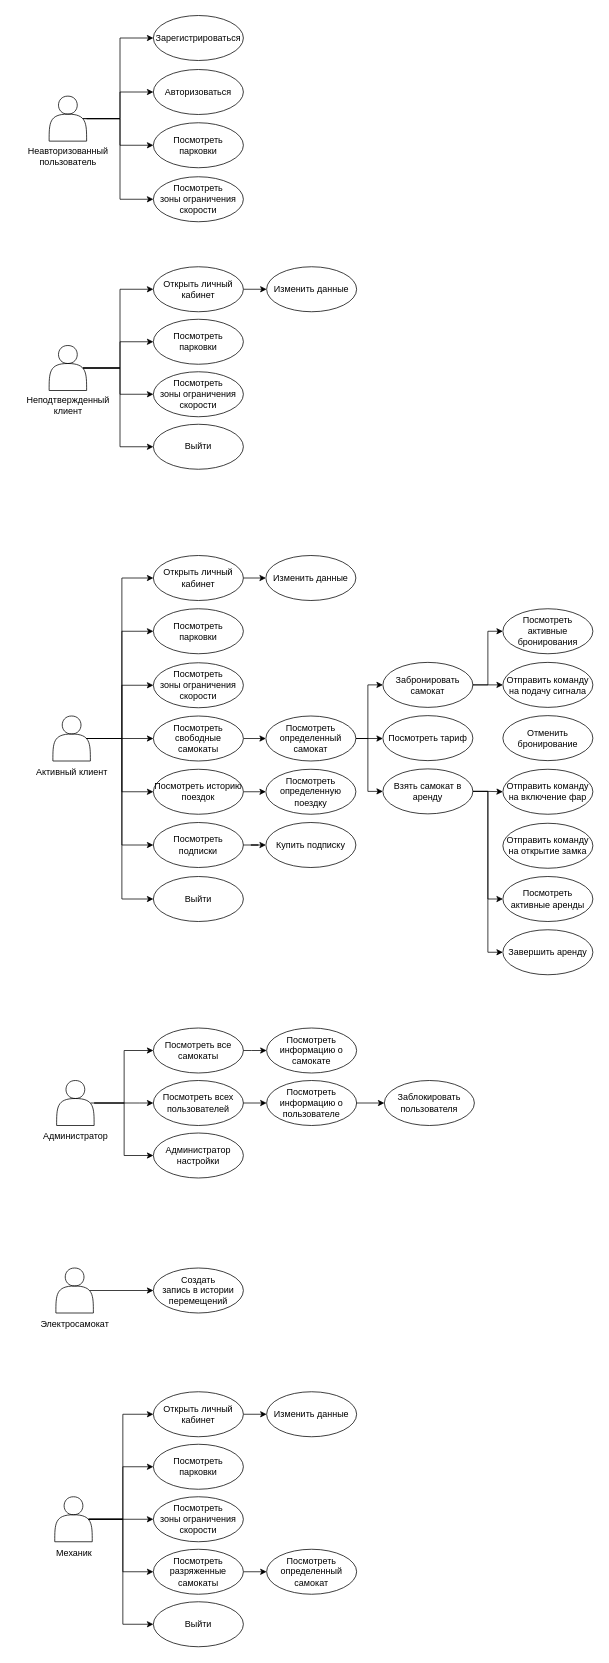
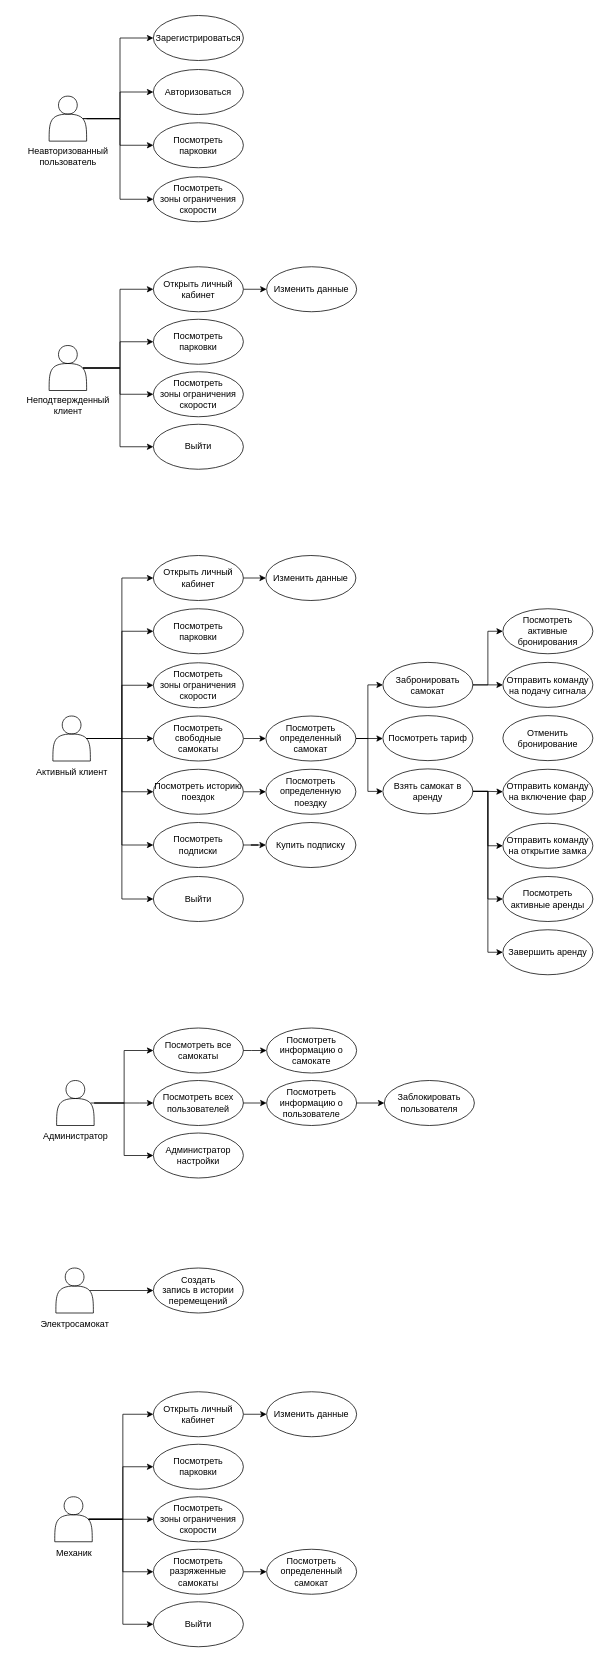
edge "Взять самокат в аренду" -> "Отправить команду на открытие замка": added
